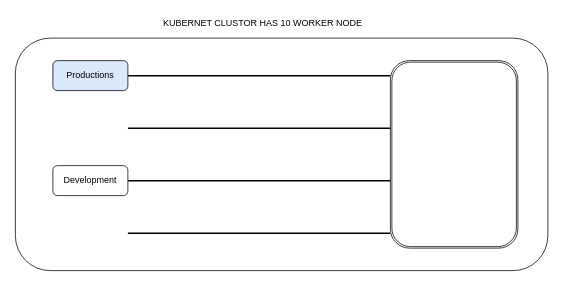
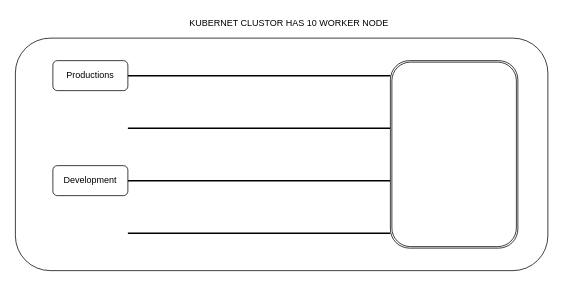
node "KUBERNET CLUSTOR HAS 10 WORKER NODE": moved (263, 23) -> (289, 23)
node "Productions": fillcolor #dae8fc -> #ffffff
